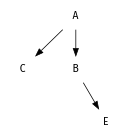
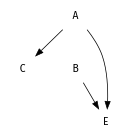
edge "A" -> "B": now "A" -> "E"
